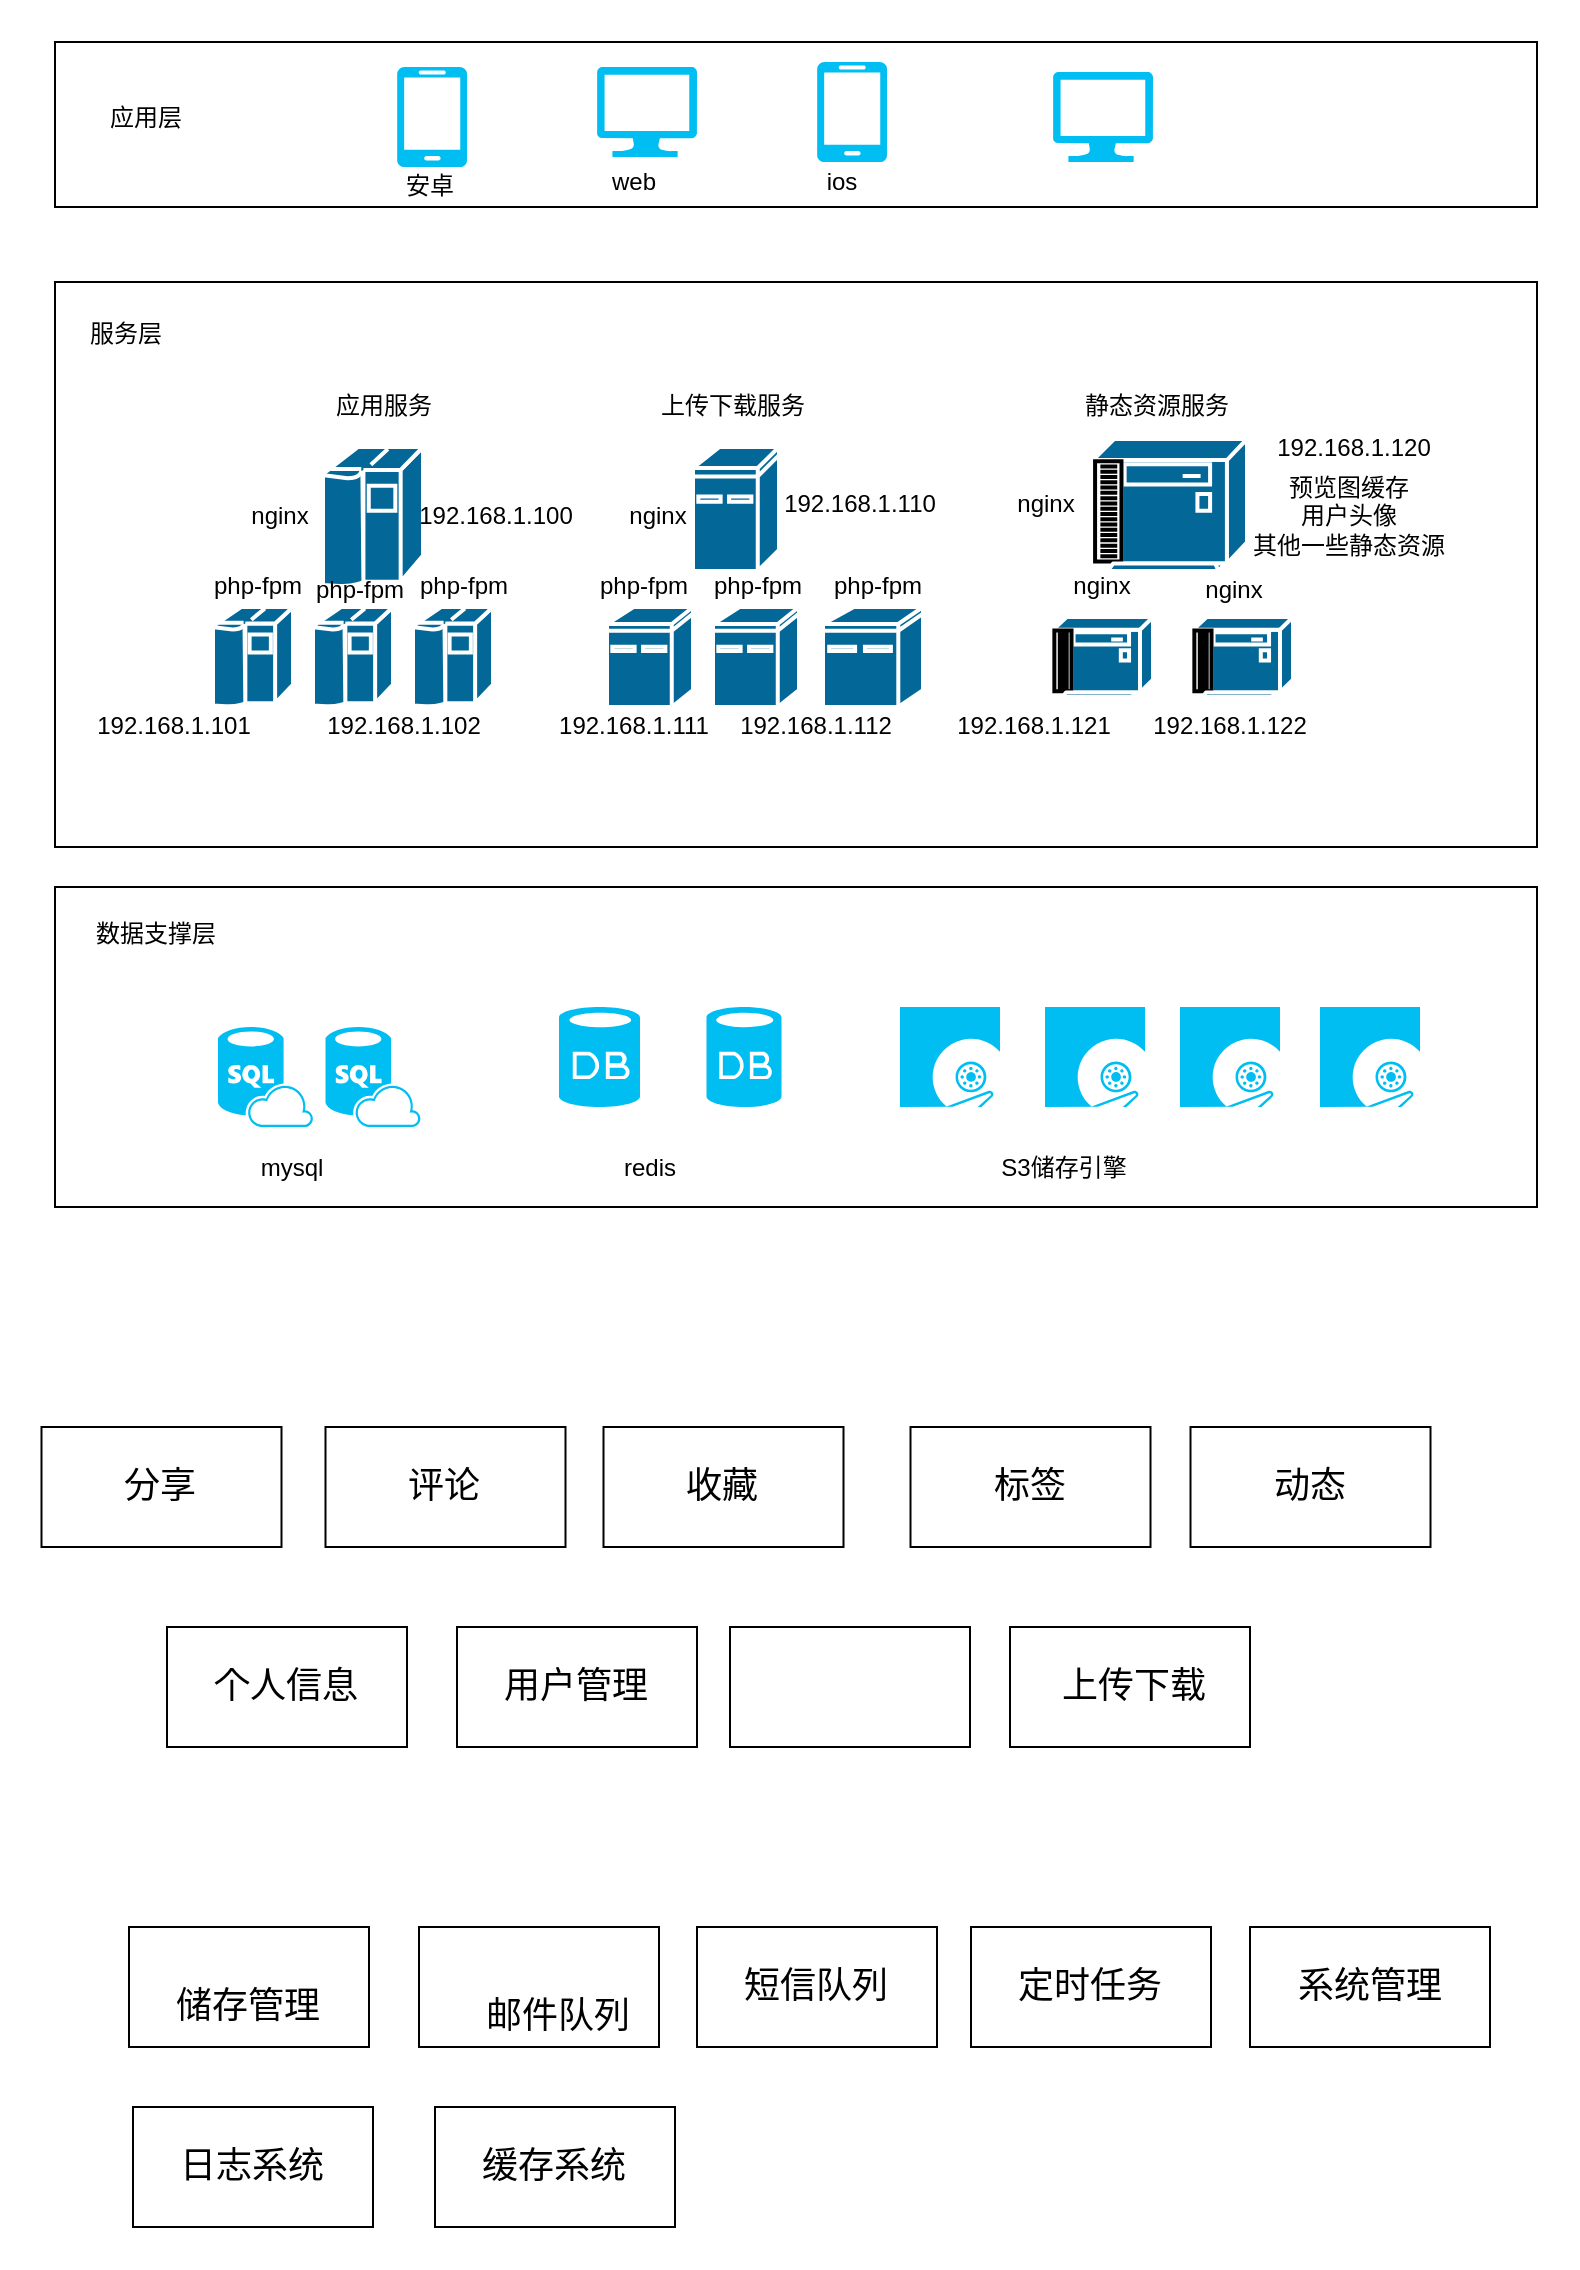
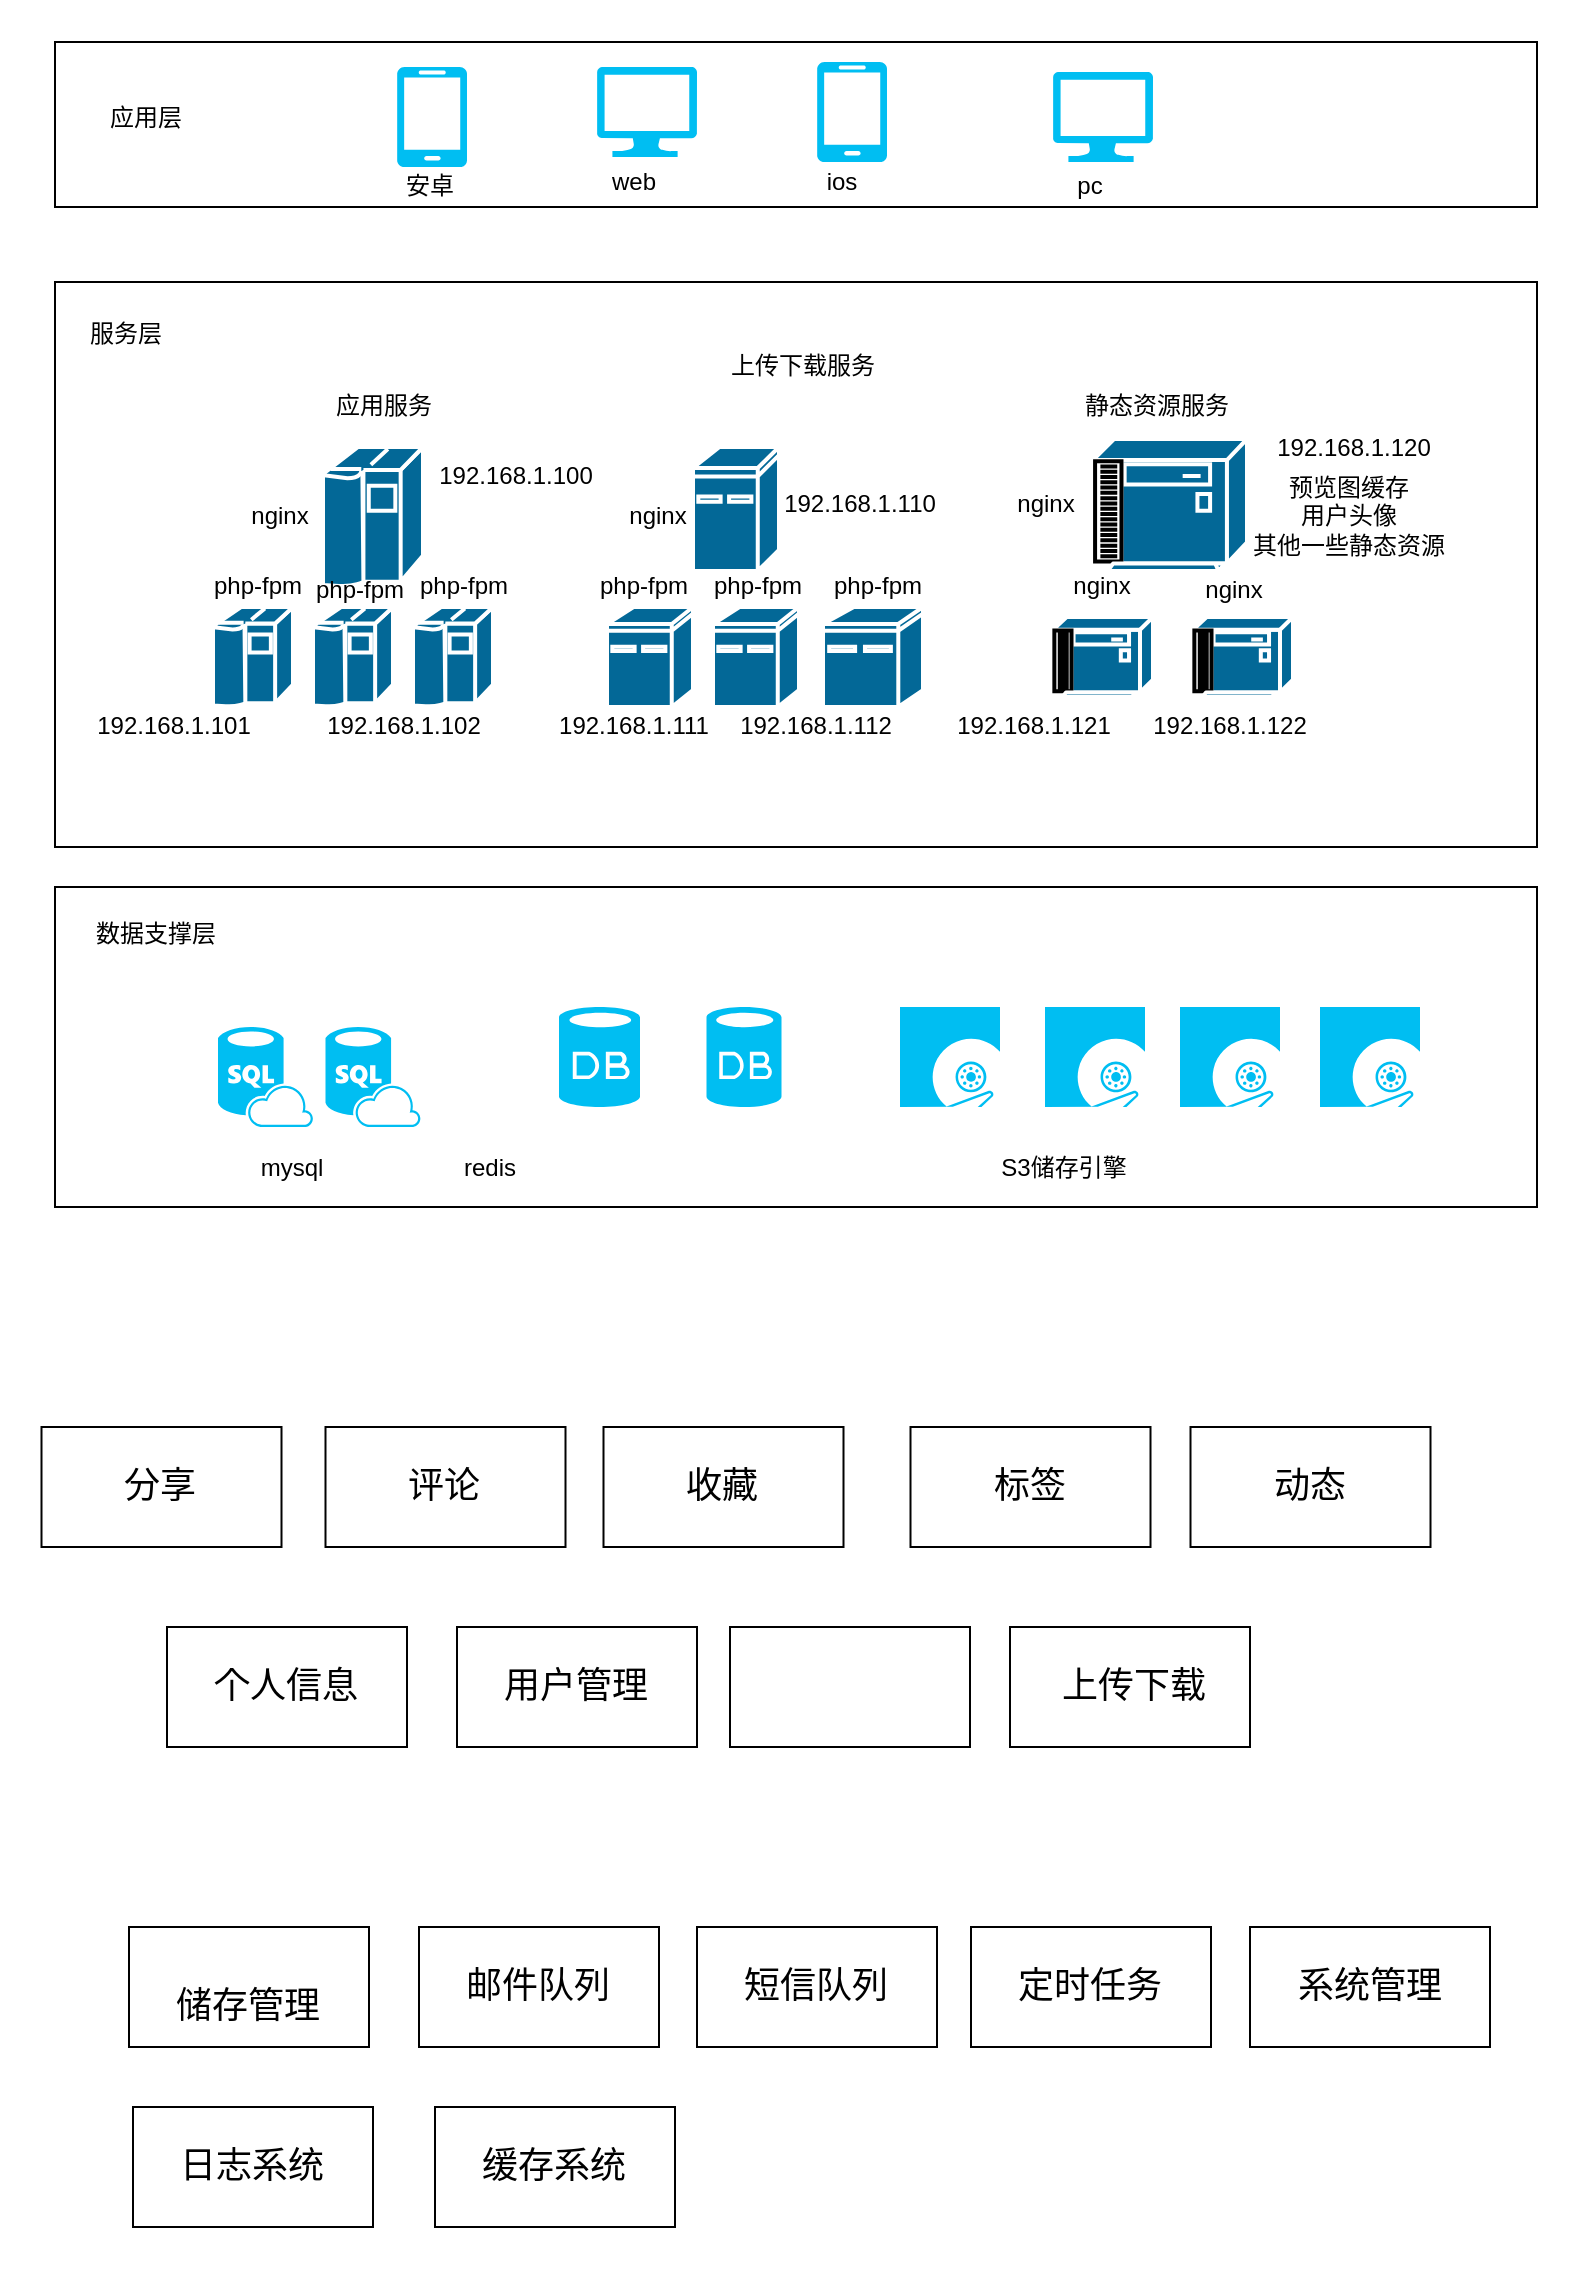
node "pc": added
node "上传下载服务": moved (734, 407) -> (804, 367)
node "192.168.1.100": moved (497, 517) -> (517, 477)
node "redis": moved (650, 1170) -> (490, 1170)
node "邮件队列": moved (559, 2017) -> (539, 1987)
